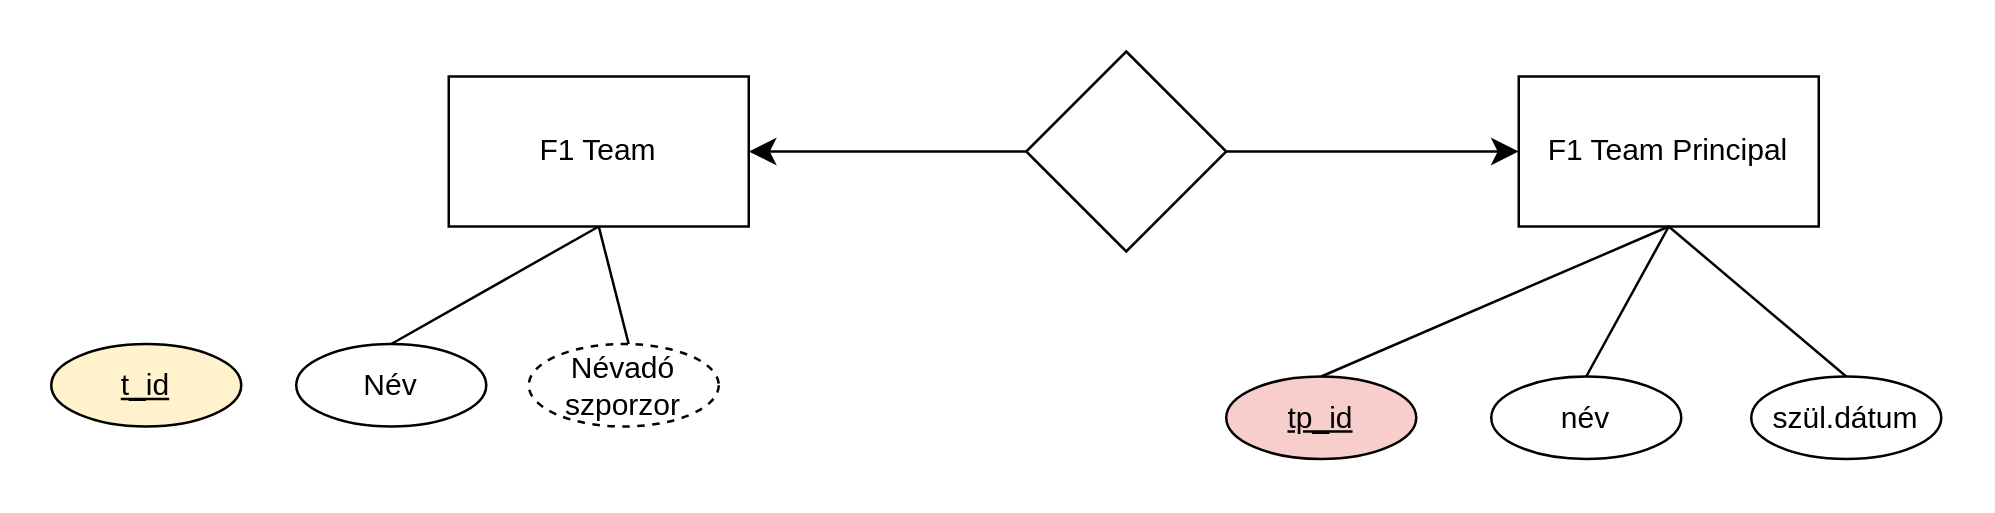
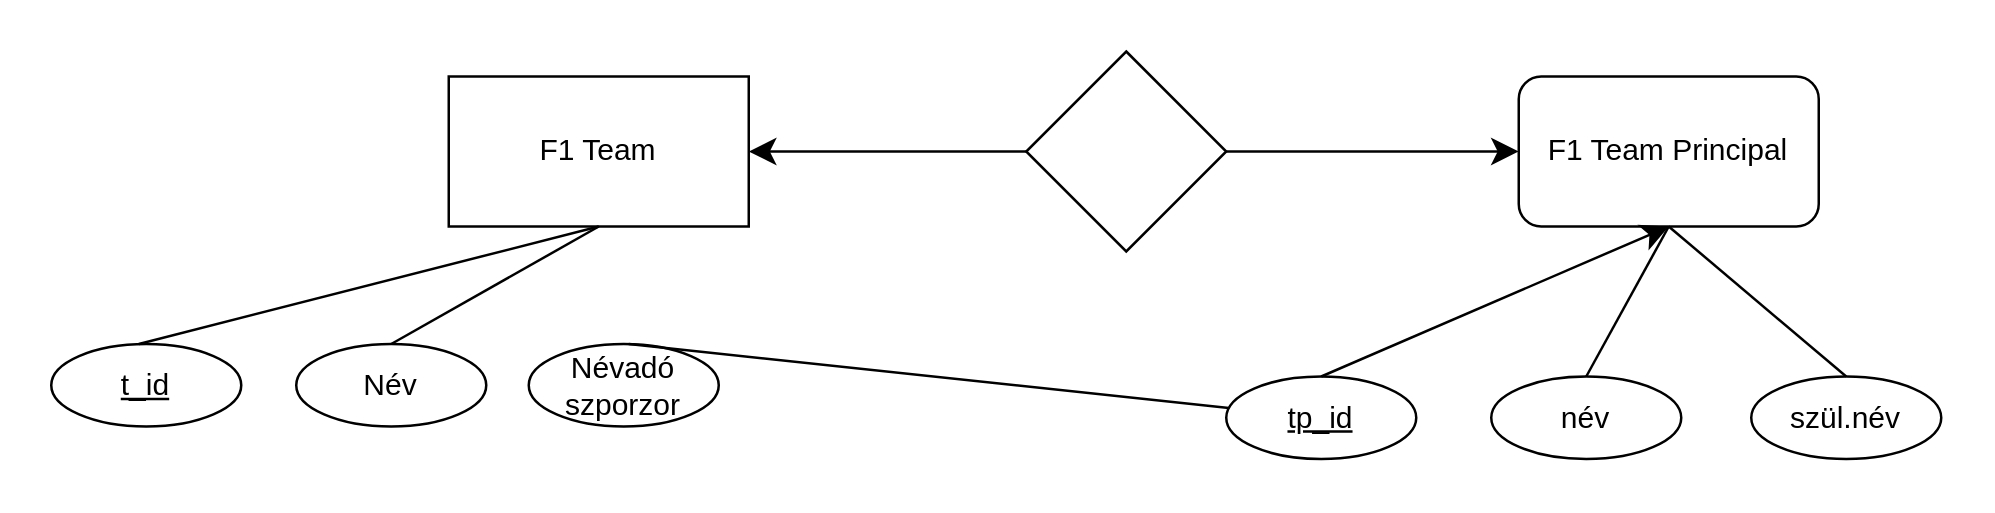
node "F1 Team Principal": shape rectangle -> rounded rectangle
edge "F1 Team Principal" -- "tp_id": arrowhead none -> classic
edge "F1 Team" -- "Névadó szporzor": now "tp_id" -- "Névadó szporzor"
edge "F1 Team" -- "t_id": added
node "t_id": fillcolor #fff2cc -> #ffffff
node "Névadó szporzor": style dashed -> solid
node "tp_id": fillcolor #f8cecc -> #ffffff
node "szül.dátum": label "szül.dátum" -> "szül.név"
